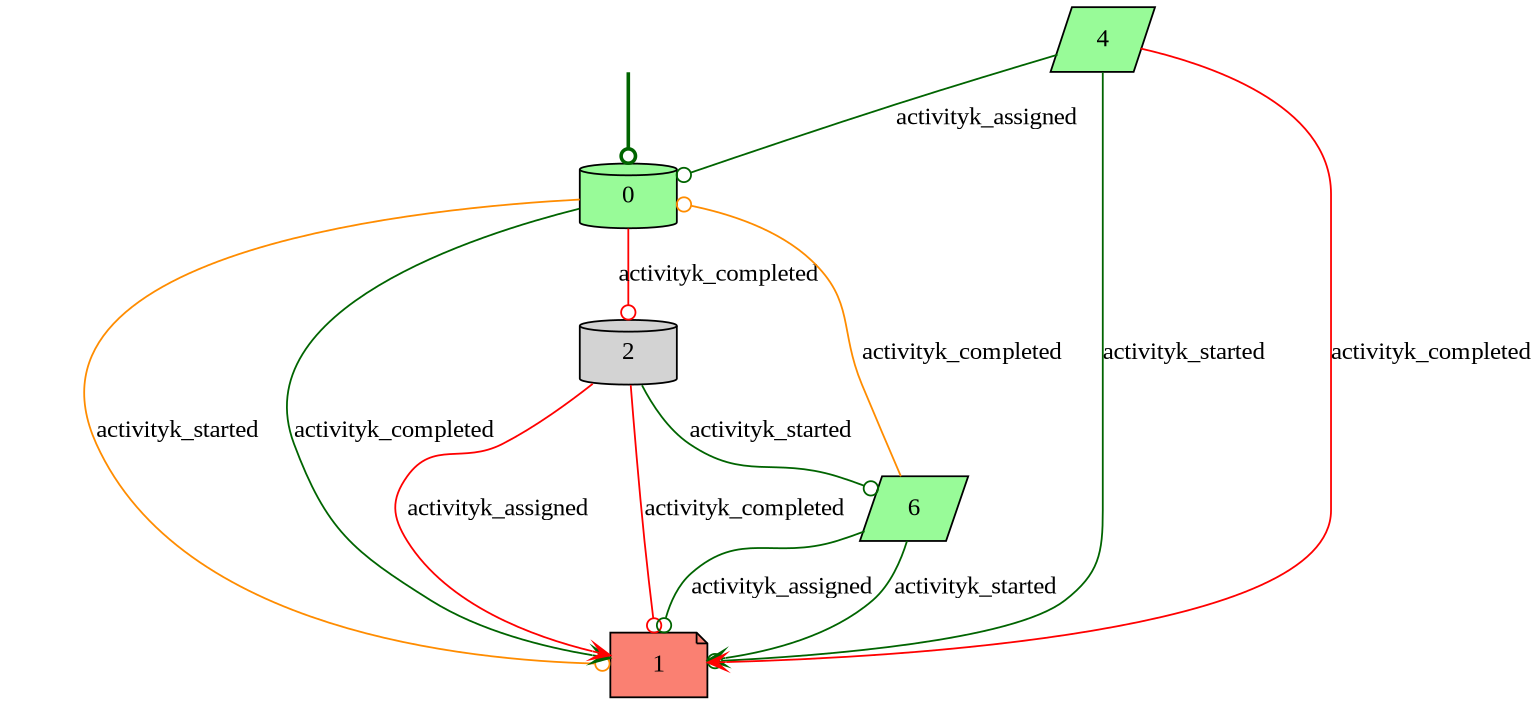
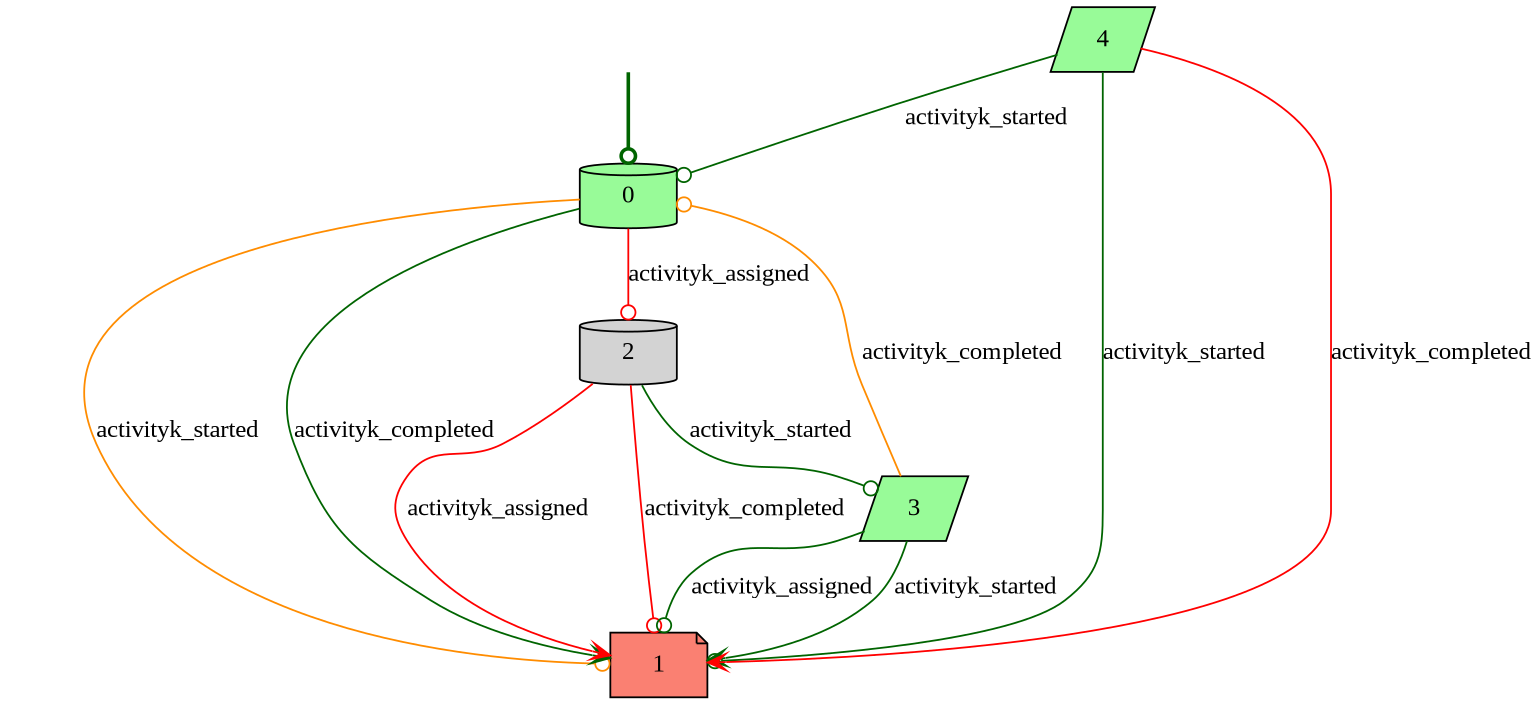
edge "4" -> "0": label "activityk_assigned" -> "activityk_started"
edge "0" -> "2": label "activityk_completed" -> "activityk_assigned"
node "6": label "6" -> "3"
